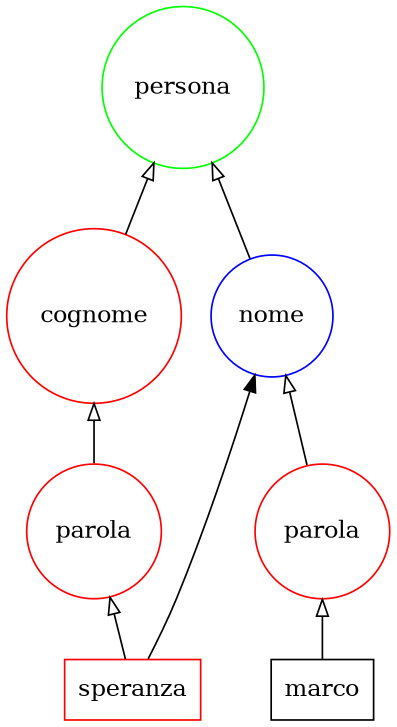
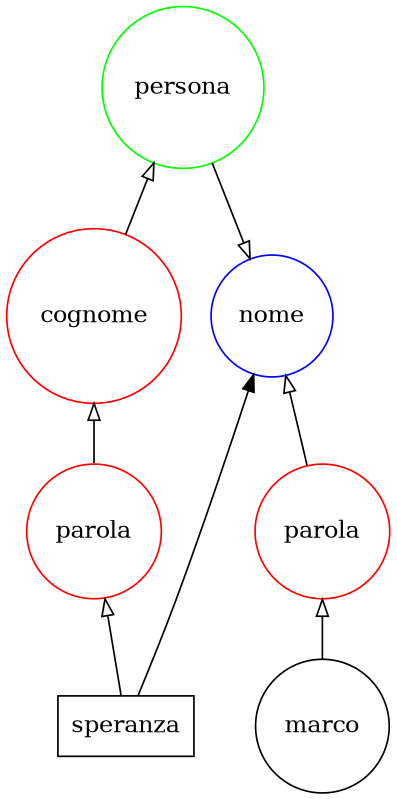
edge "nome" -> "persona": reversed
node "speranza": color red -> black
node "marco": shape box -> circle
